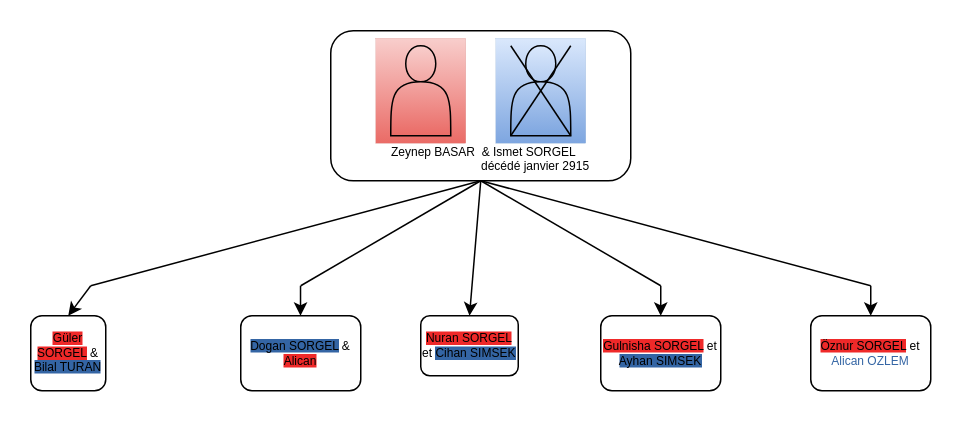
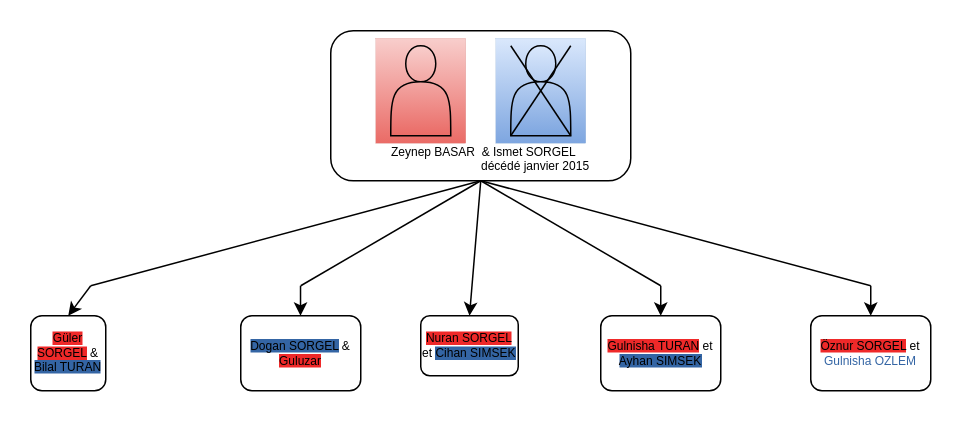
node "Zeynep BASAR & Ismet SORGEL décédé janvier 2915": label "Zeynep BASAR & Ismet SORGEL décédé janvier 2915" -> "Zeynep BASAR & Ismet SORGEL décédé janvier 2015"
node "Dogan SORGEL & Alican": label "Dogan SORGEL & Alican" -> "Dogan SORGEL & Guluzar"
node "Gulnisha SORGEL et Ayhan SIMSEK": label "Gulnisha SORGEL et Ayhan SIMSEK" -> "Gulnisha TURAN et Ayhan SIMSEK"
node "Öznur SORGEL et Alican OZLEM": label "Öznur SORGEL et Alican OZLEM" -> "Öznur SORGEL et Gulnisha OZLEM"
